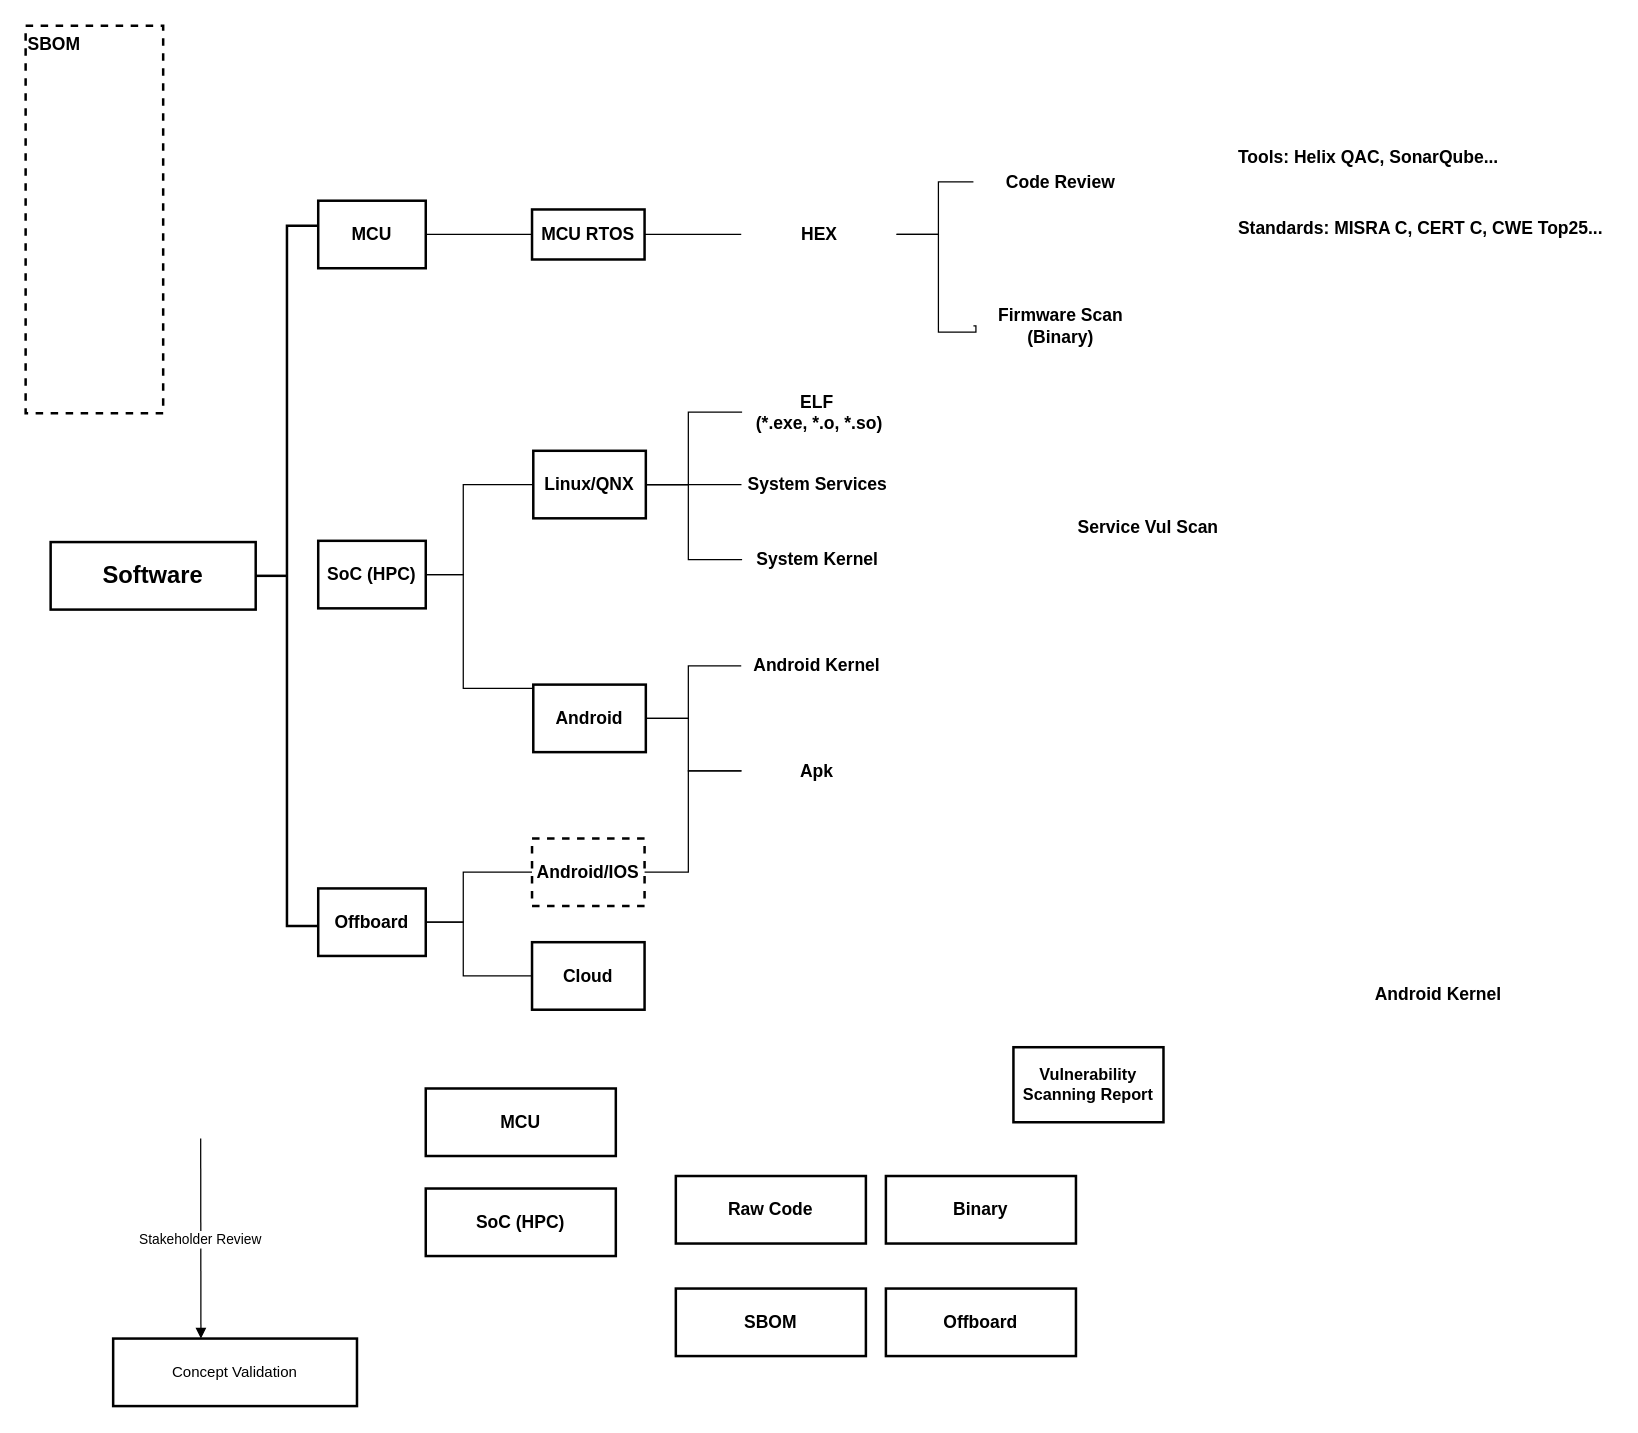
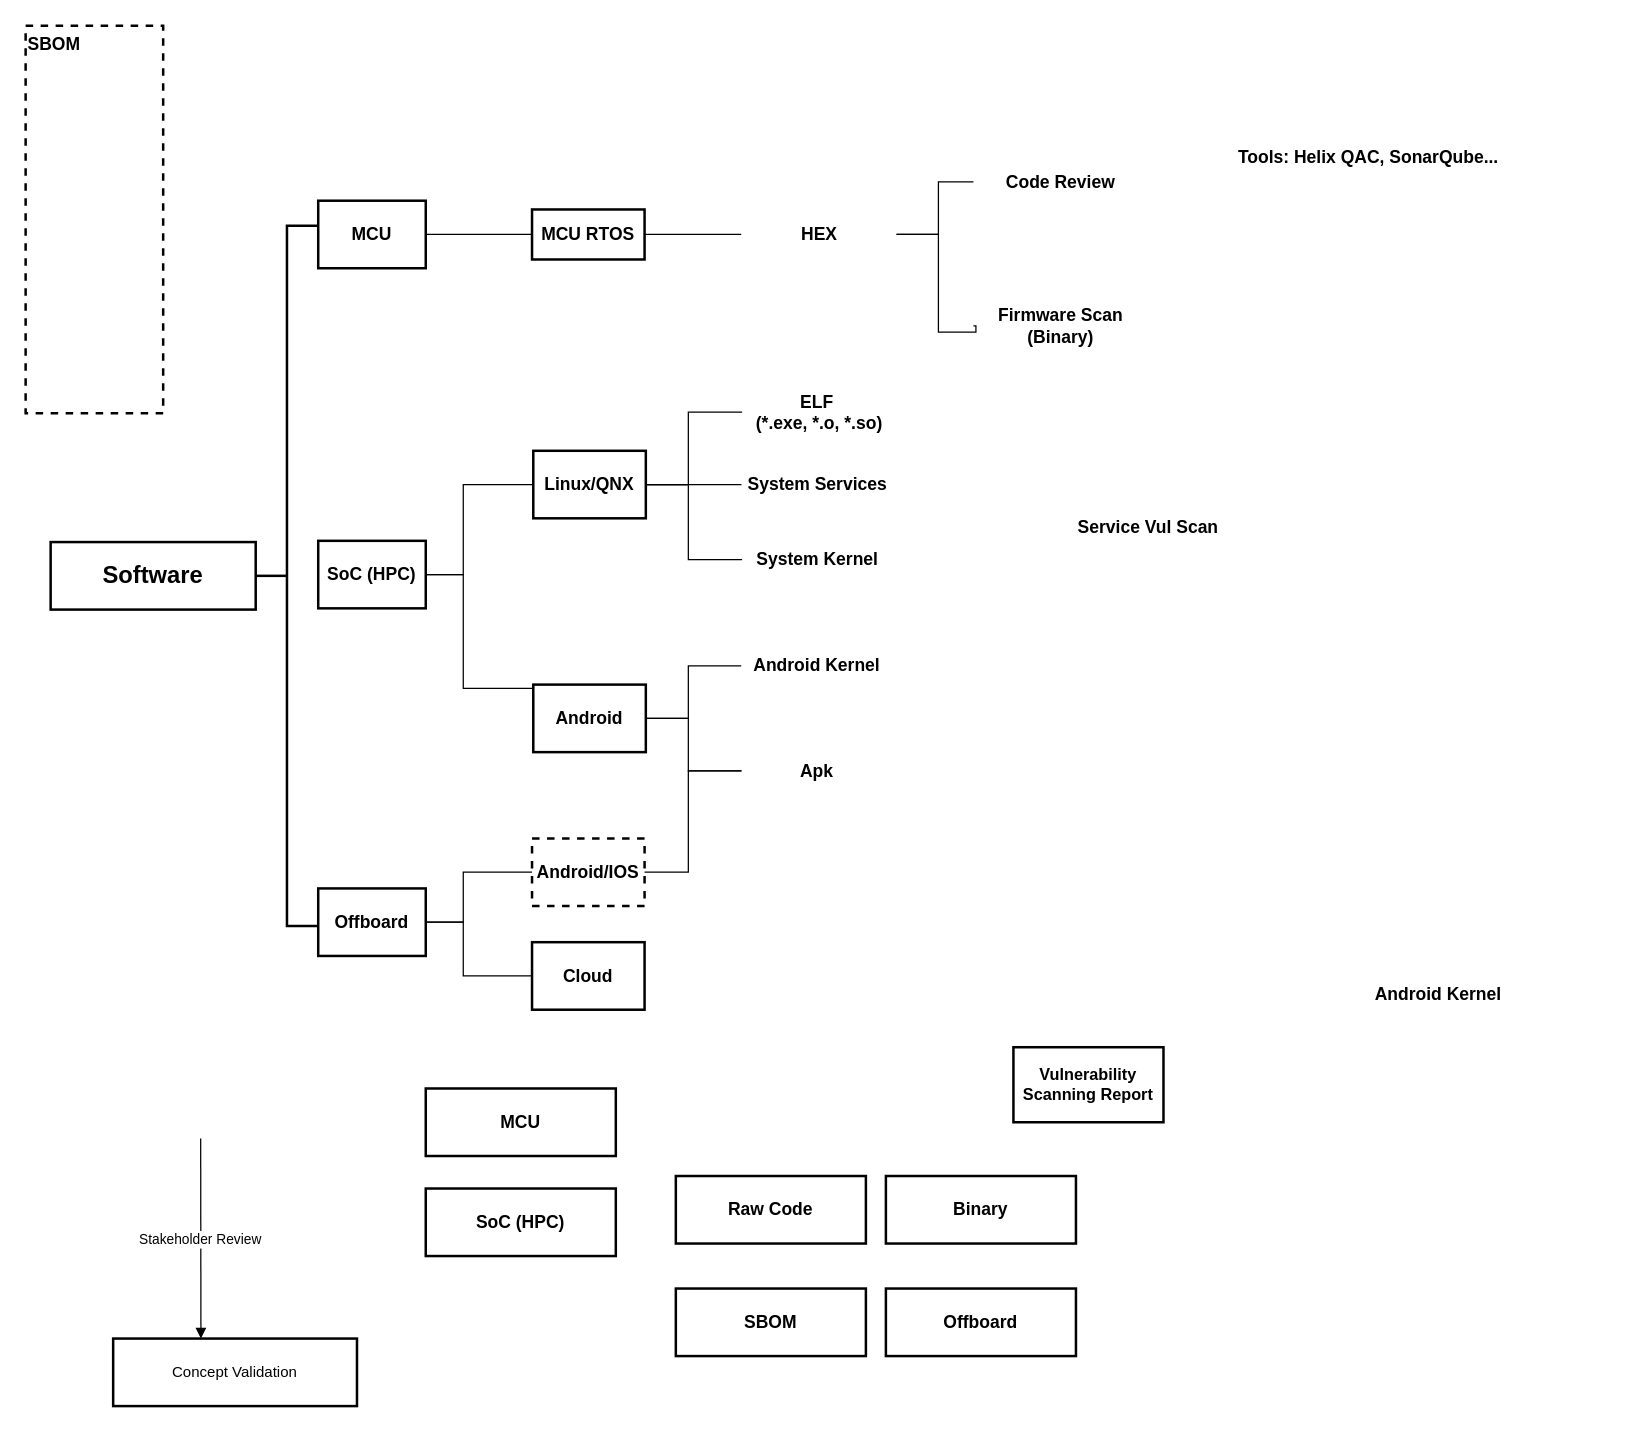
node "Standards: MISRA C, CERT C, CWE Top25...": removed
